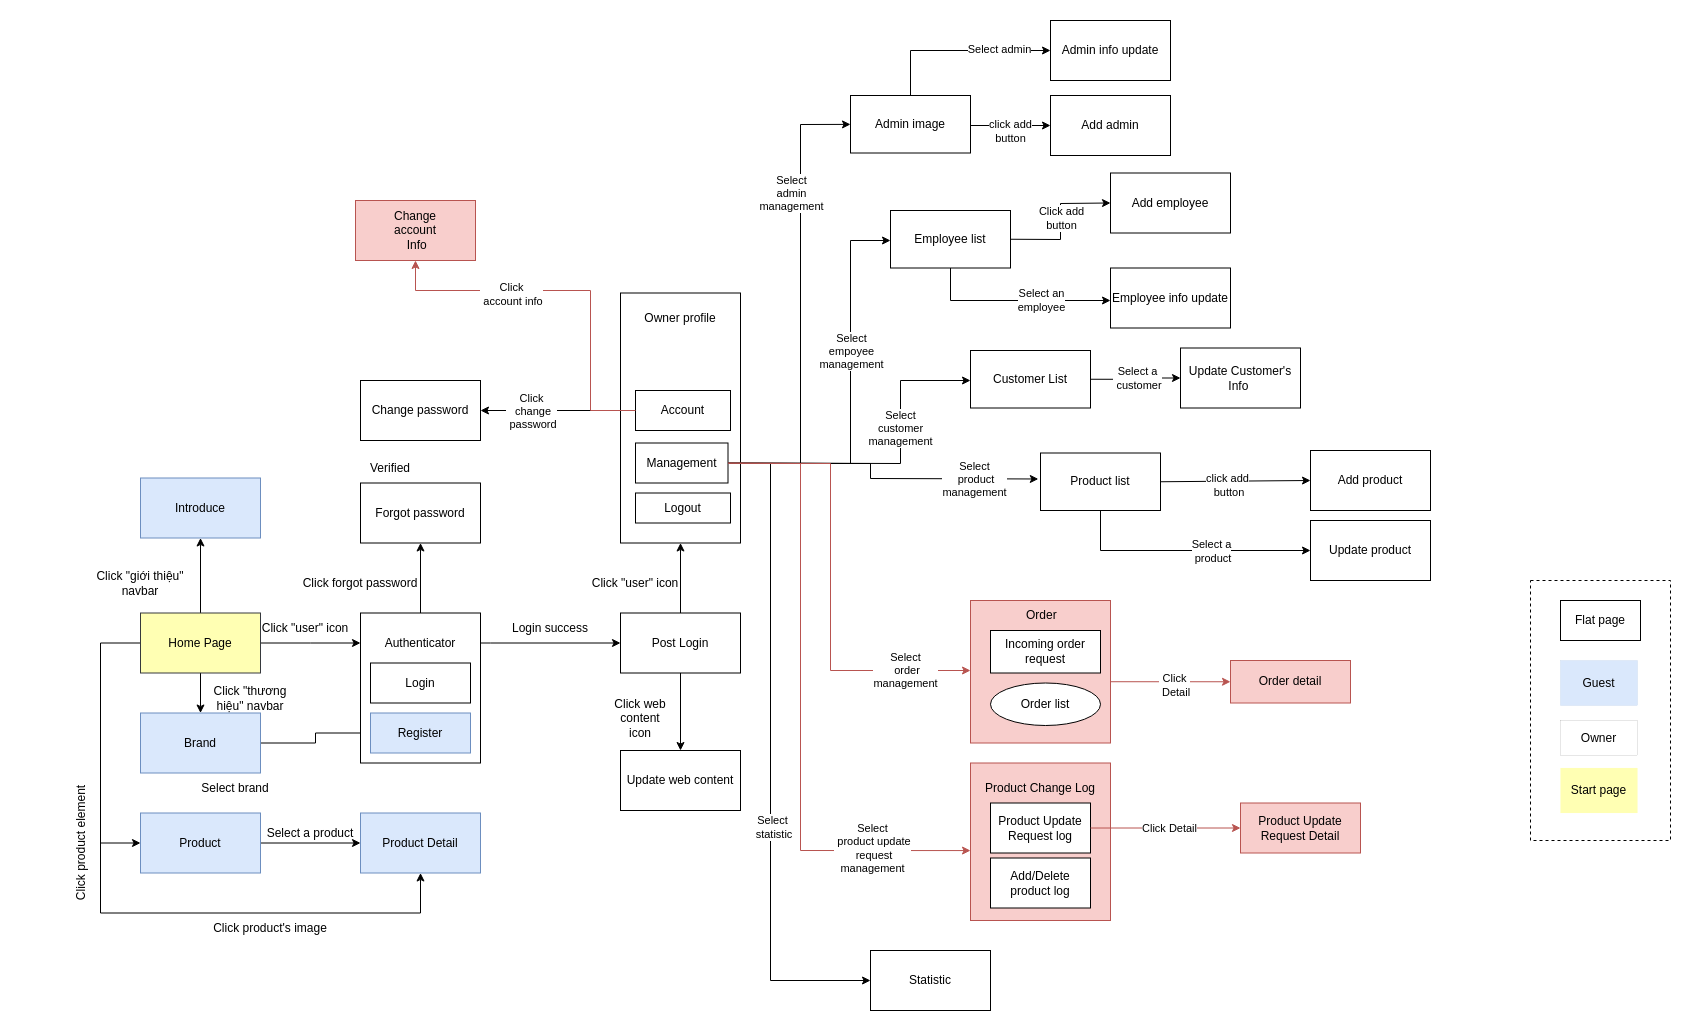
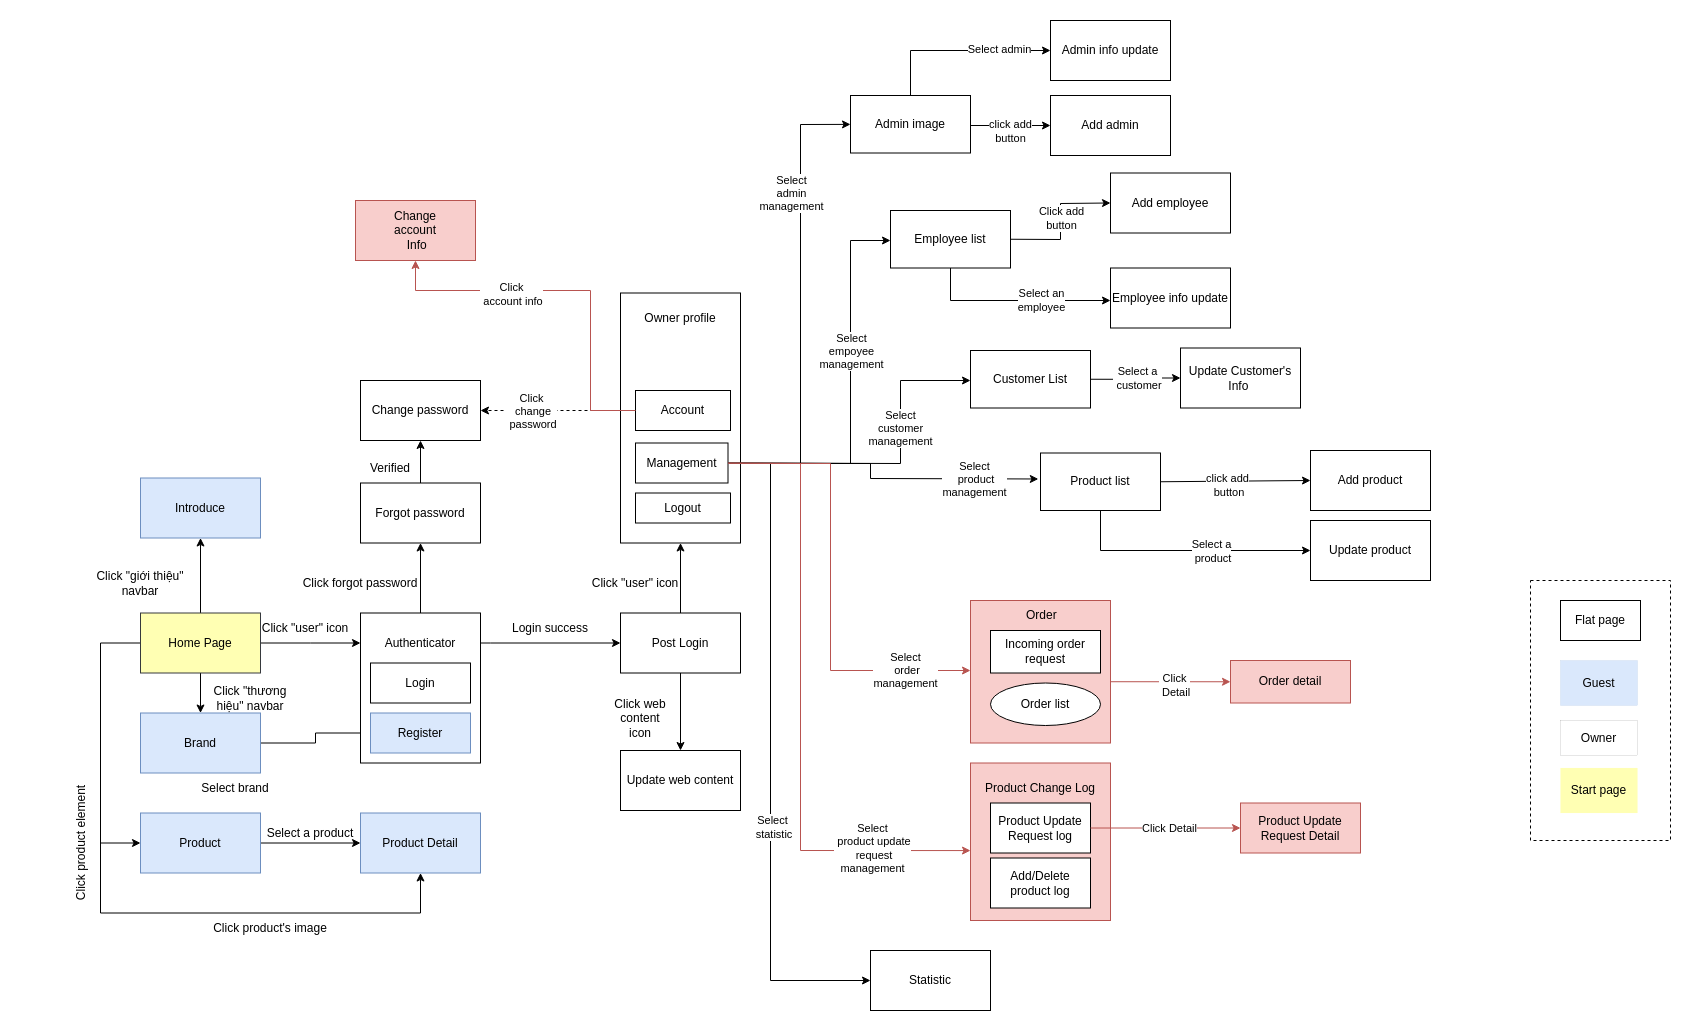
edge "Account" -> "Change password": style solid -> dashed
edge "Forgot password" -> "Change password": added
